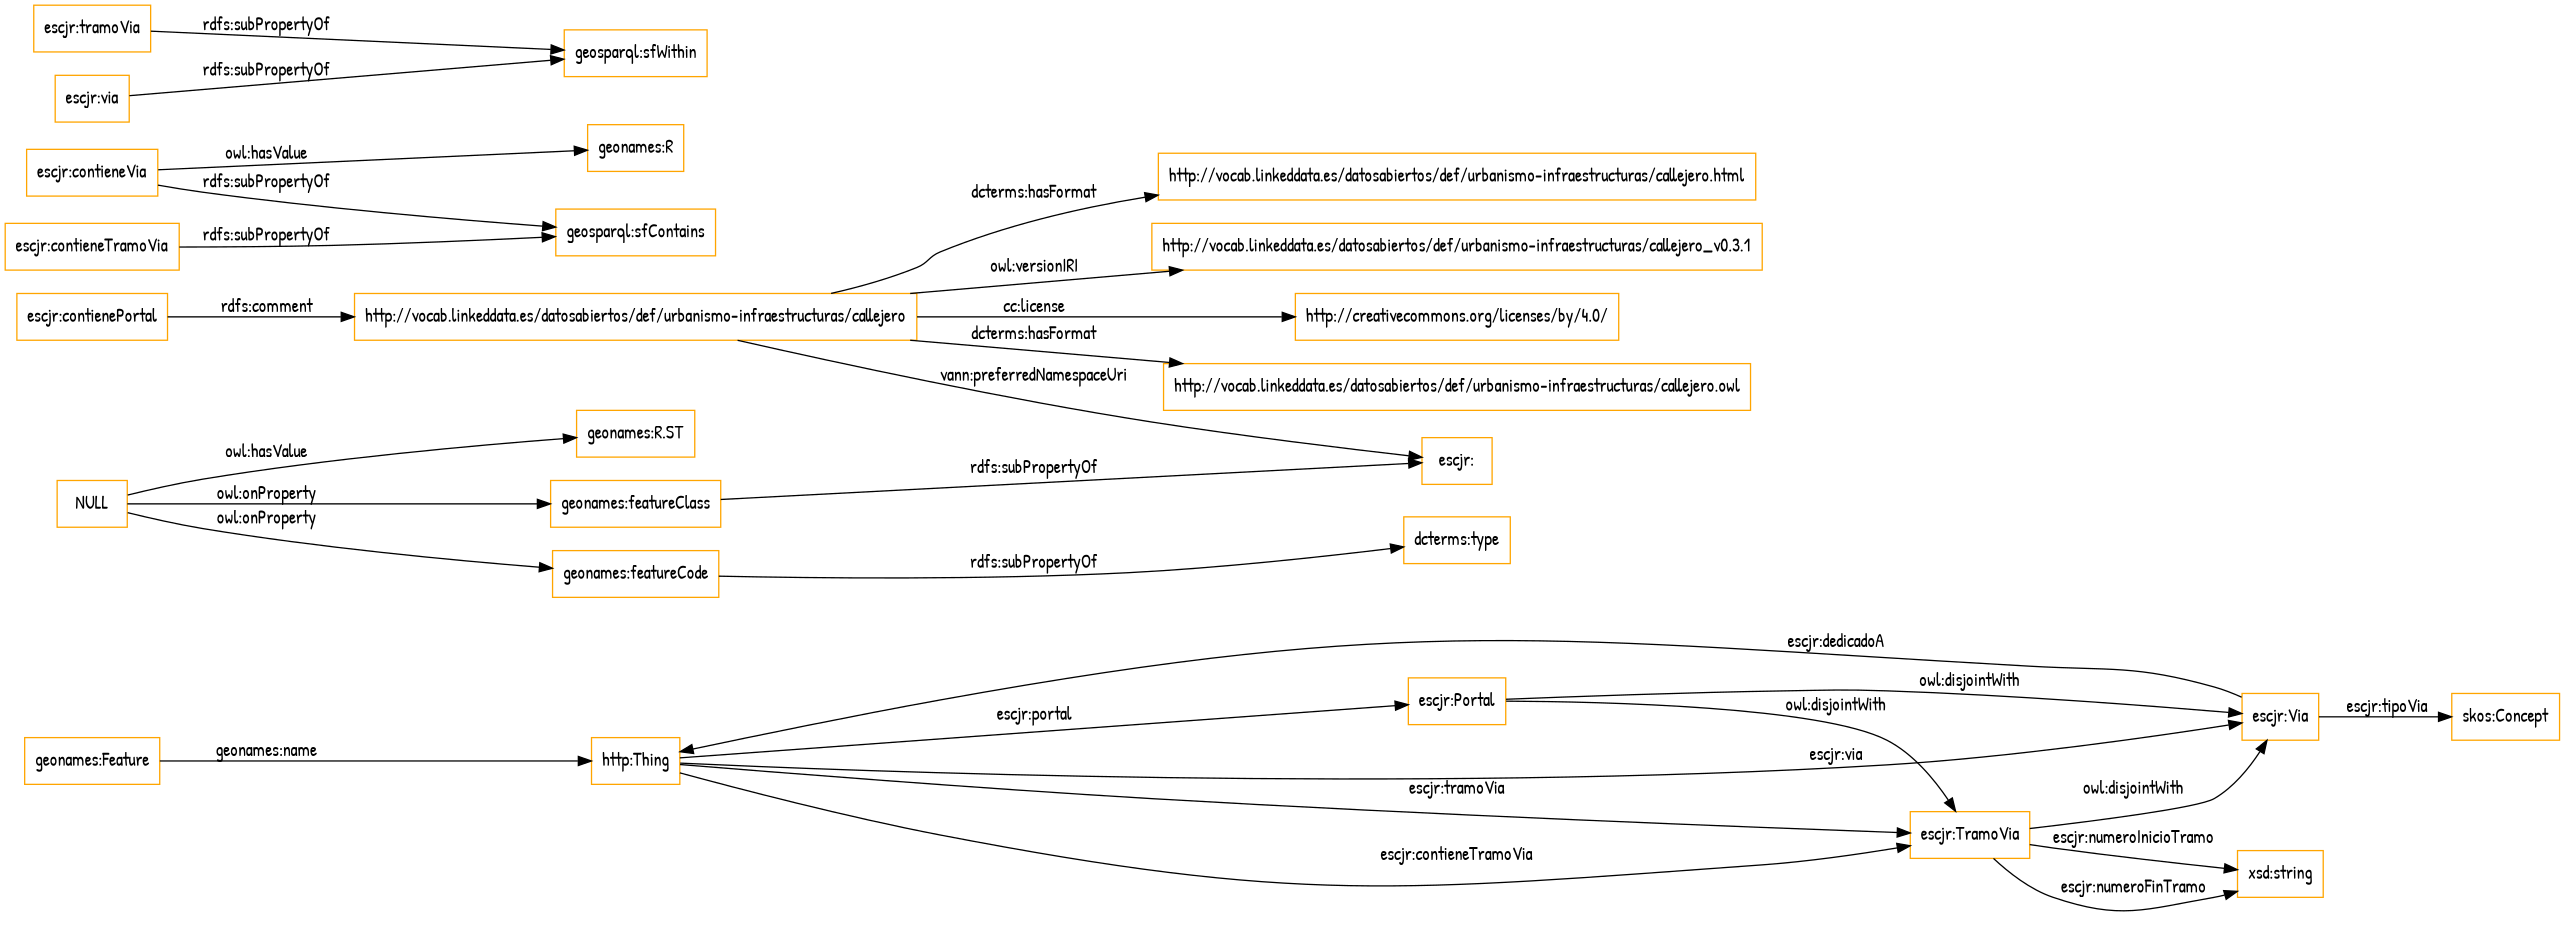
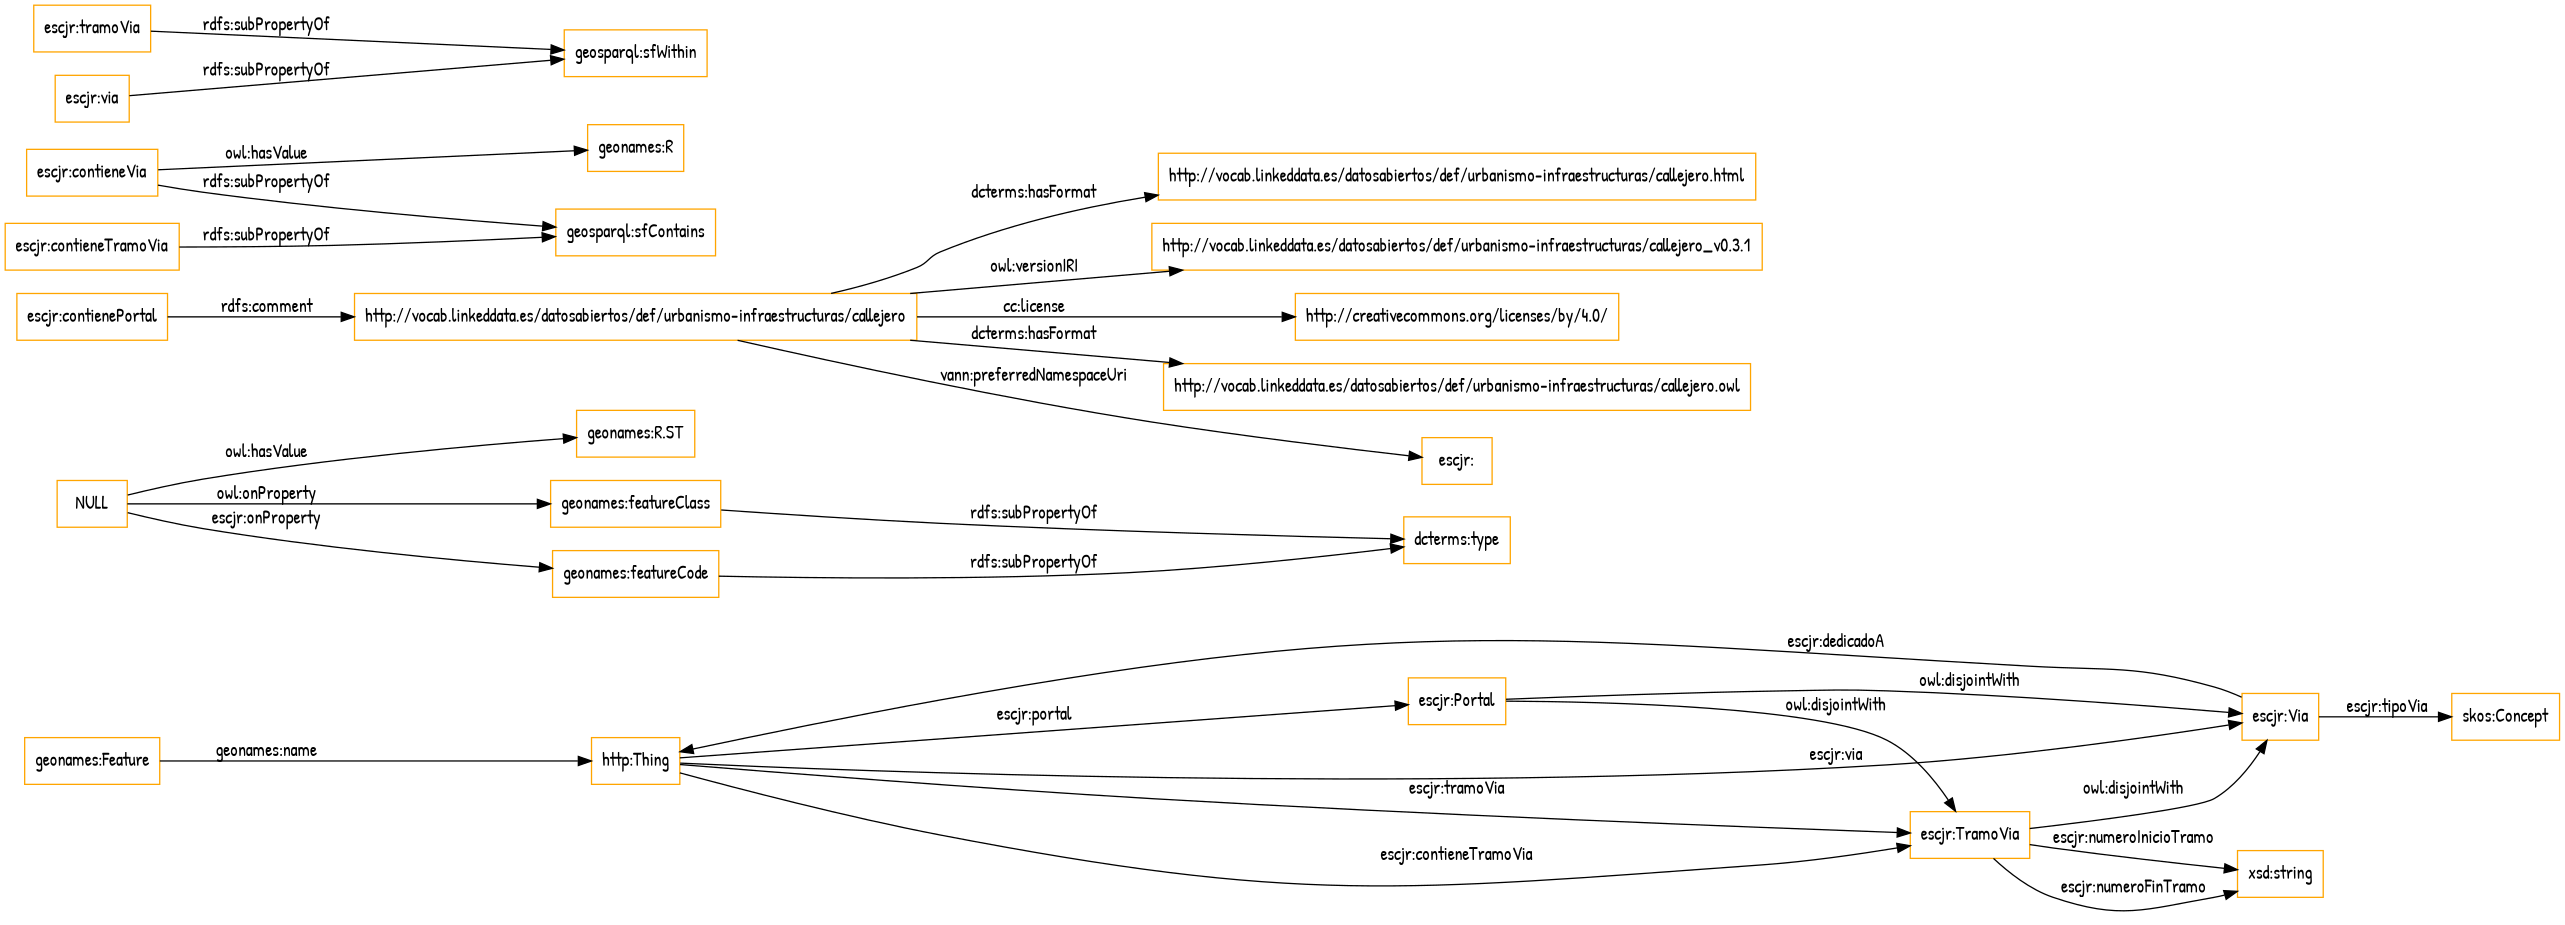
edge "geonames:featureClass" -> "escjr:": now "geonames:featureClass" -> "dcterms:type"
edge "NULL" -> "geonames:featureCode": label "owl:onProperty" -> "escjr:onProperty"
